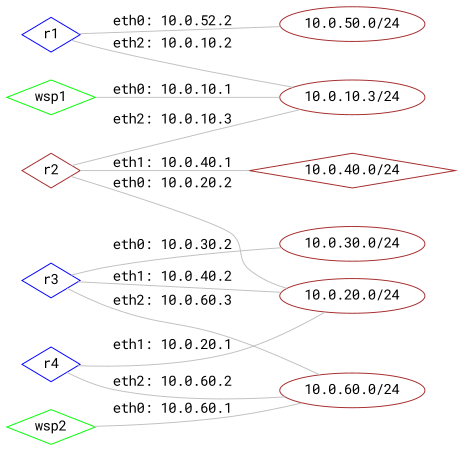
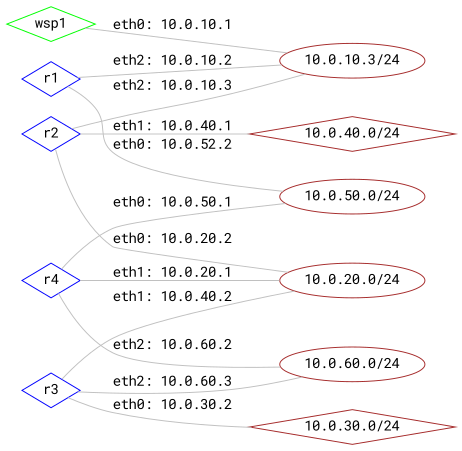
node "r2": color brown -> blue
edge "10.0.50.0/24" -- "r4": added, label "eth0: 10.0.50.1"
node "10.0.30.0/24": shape ellipse -> diamond
node "wsp2": removed
